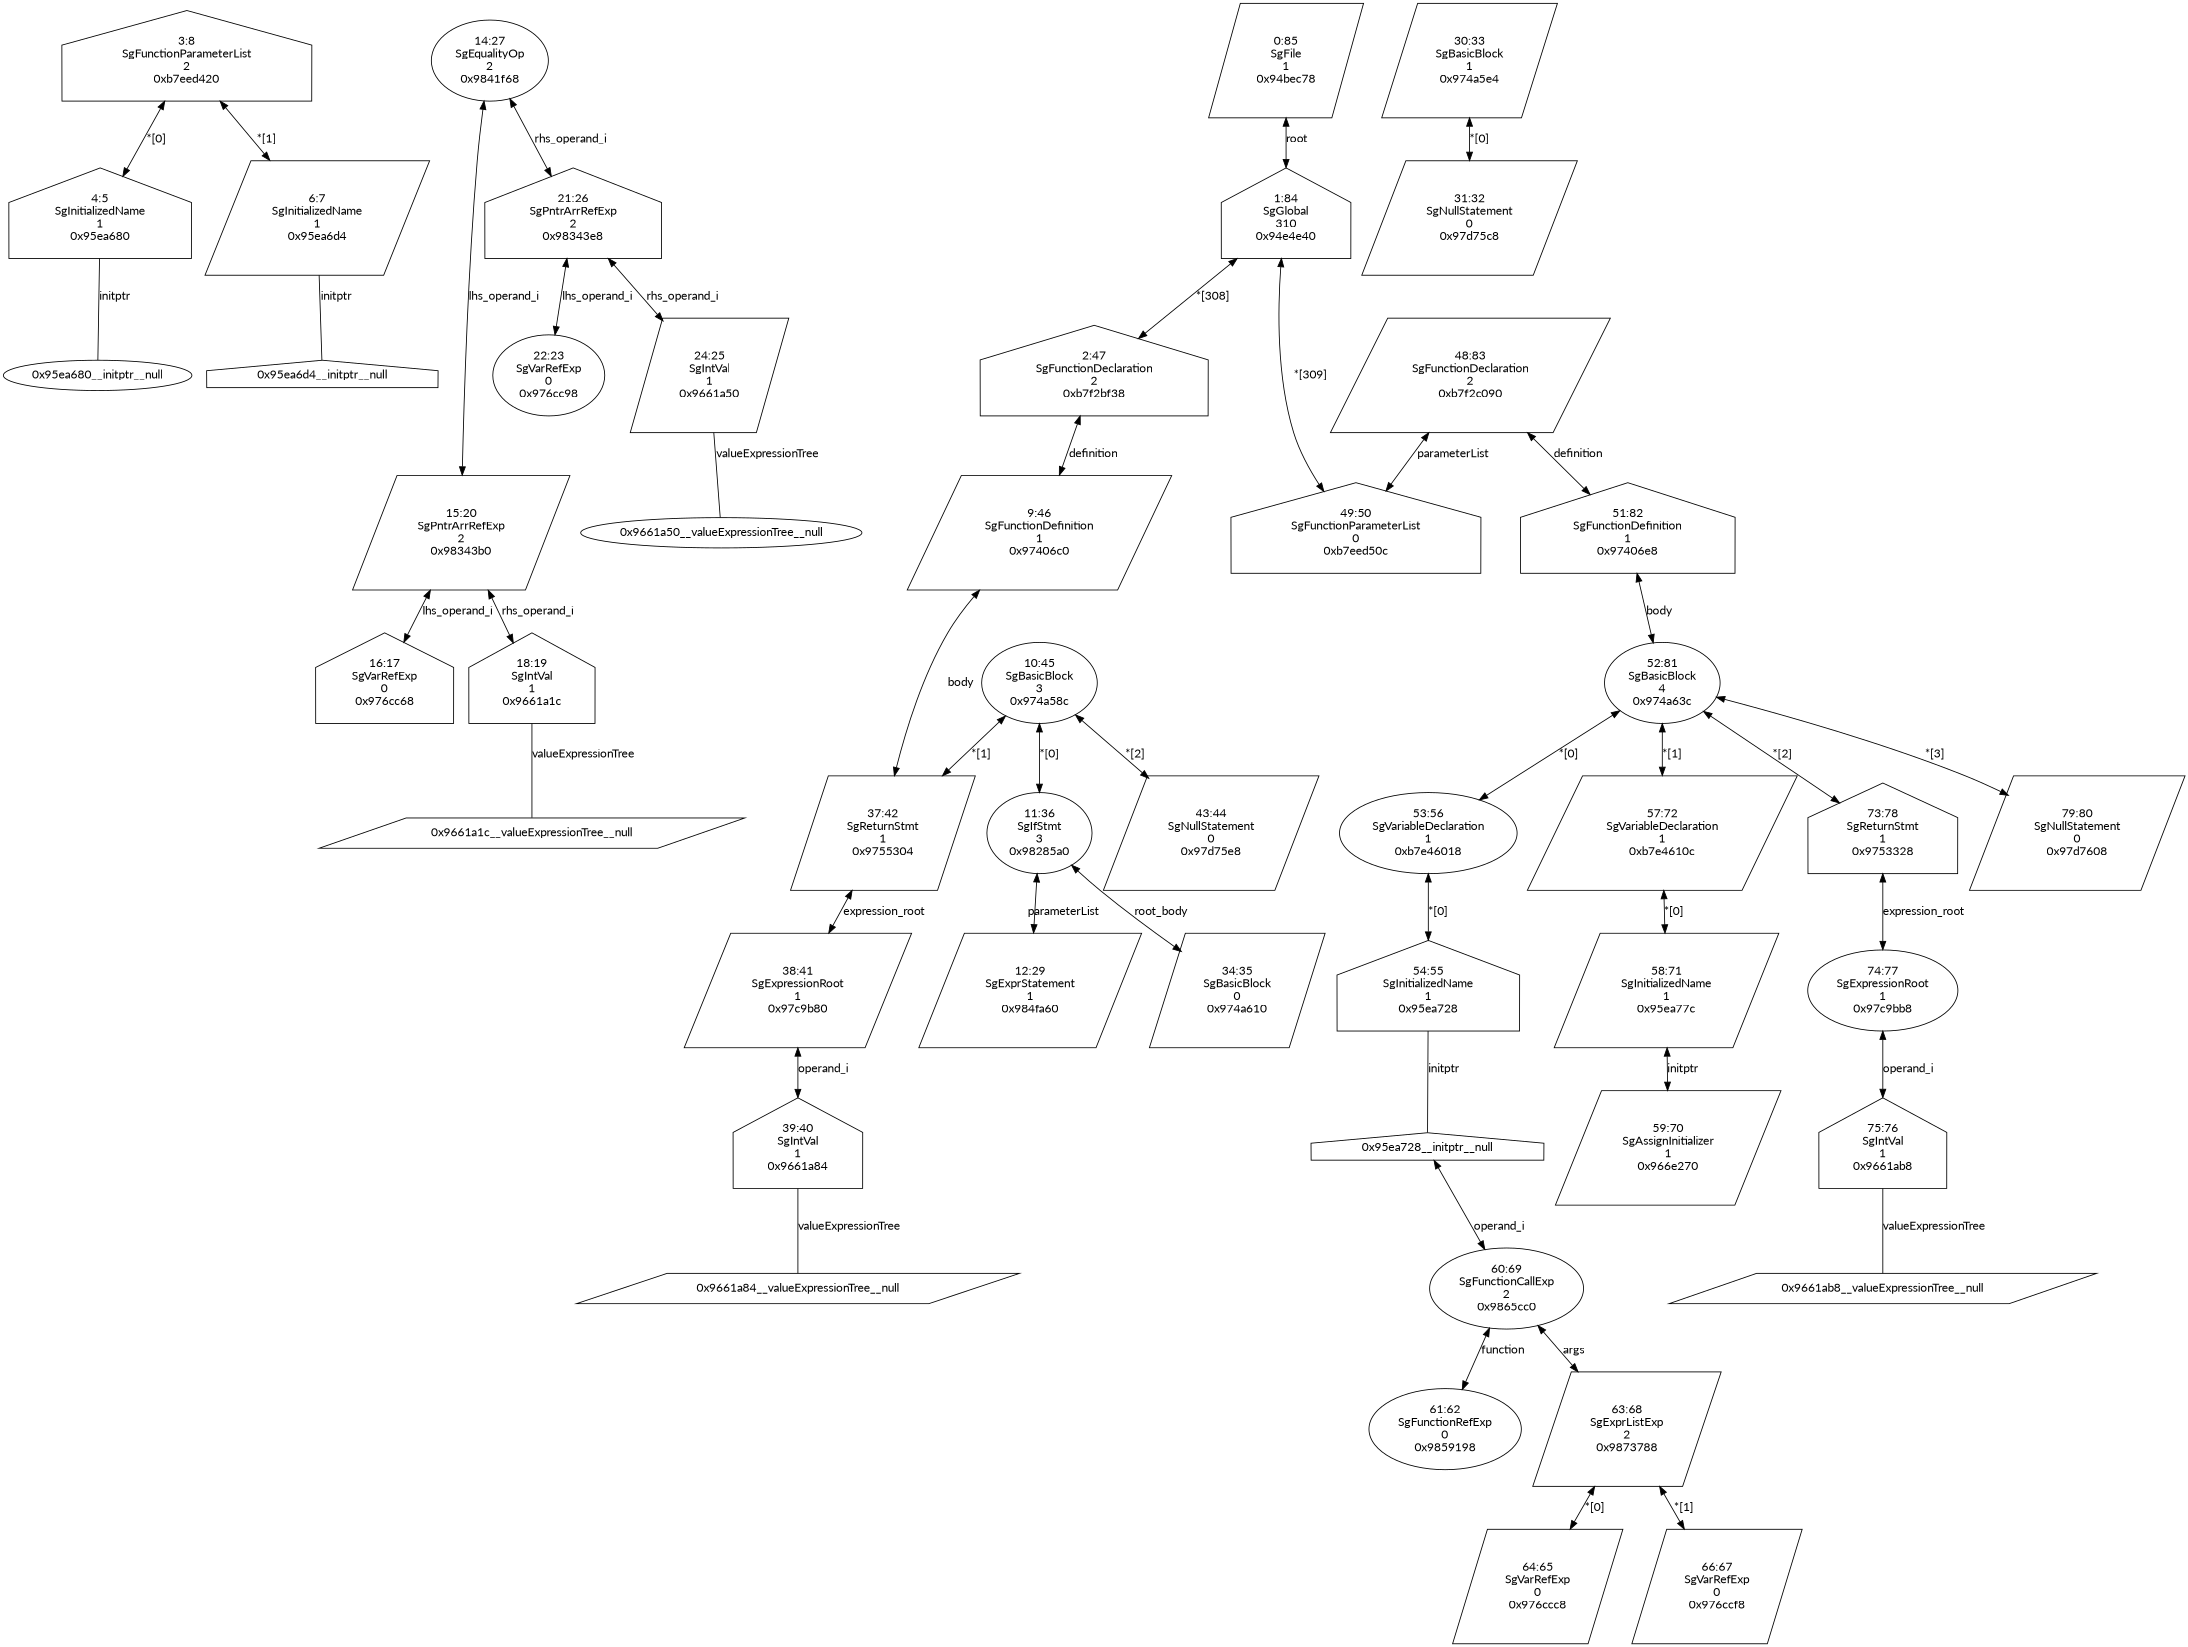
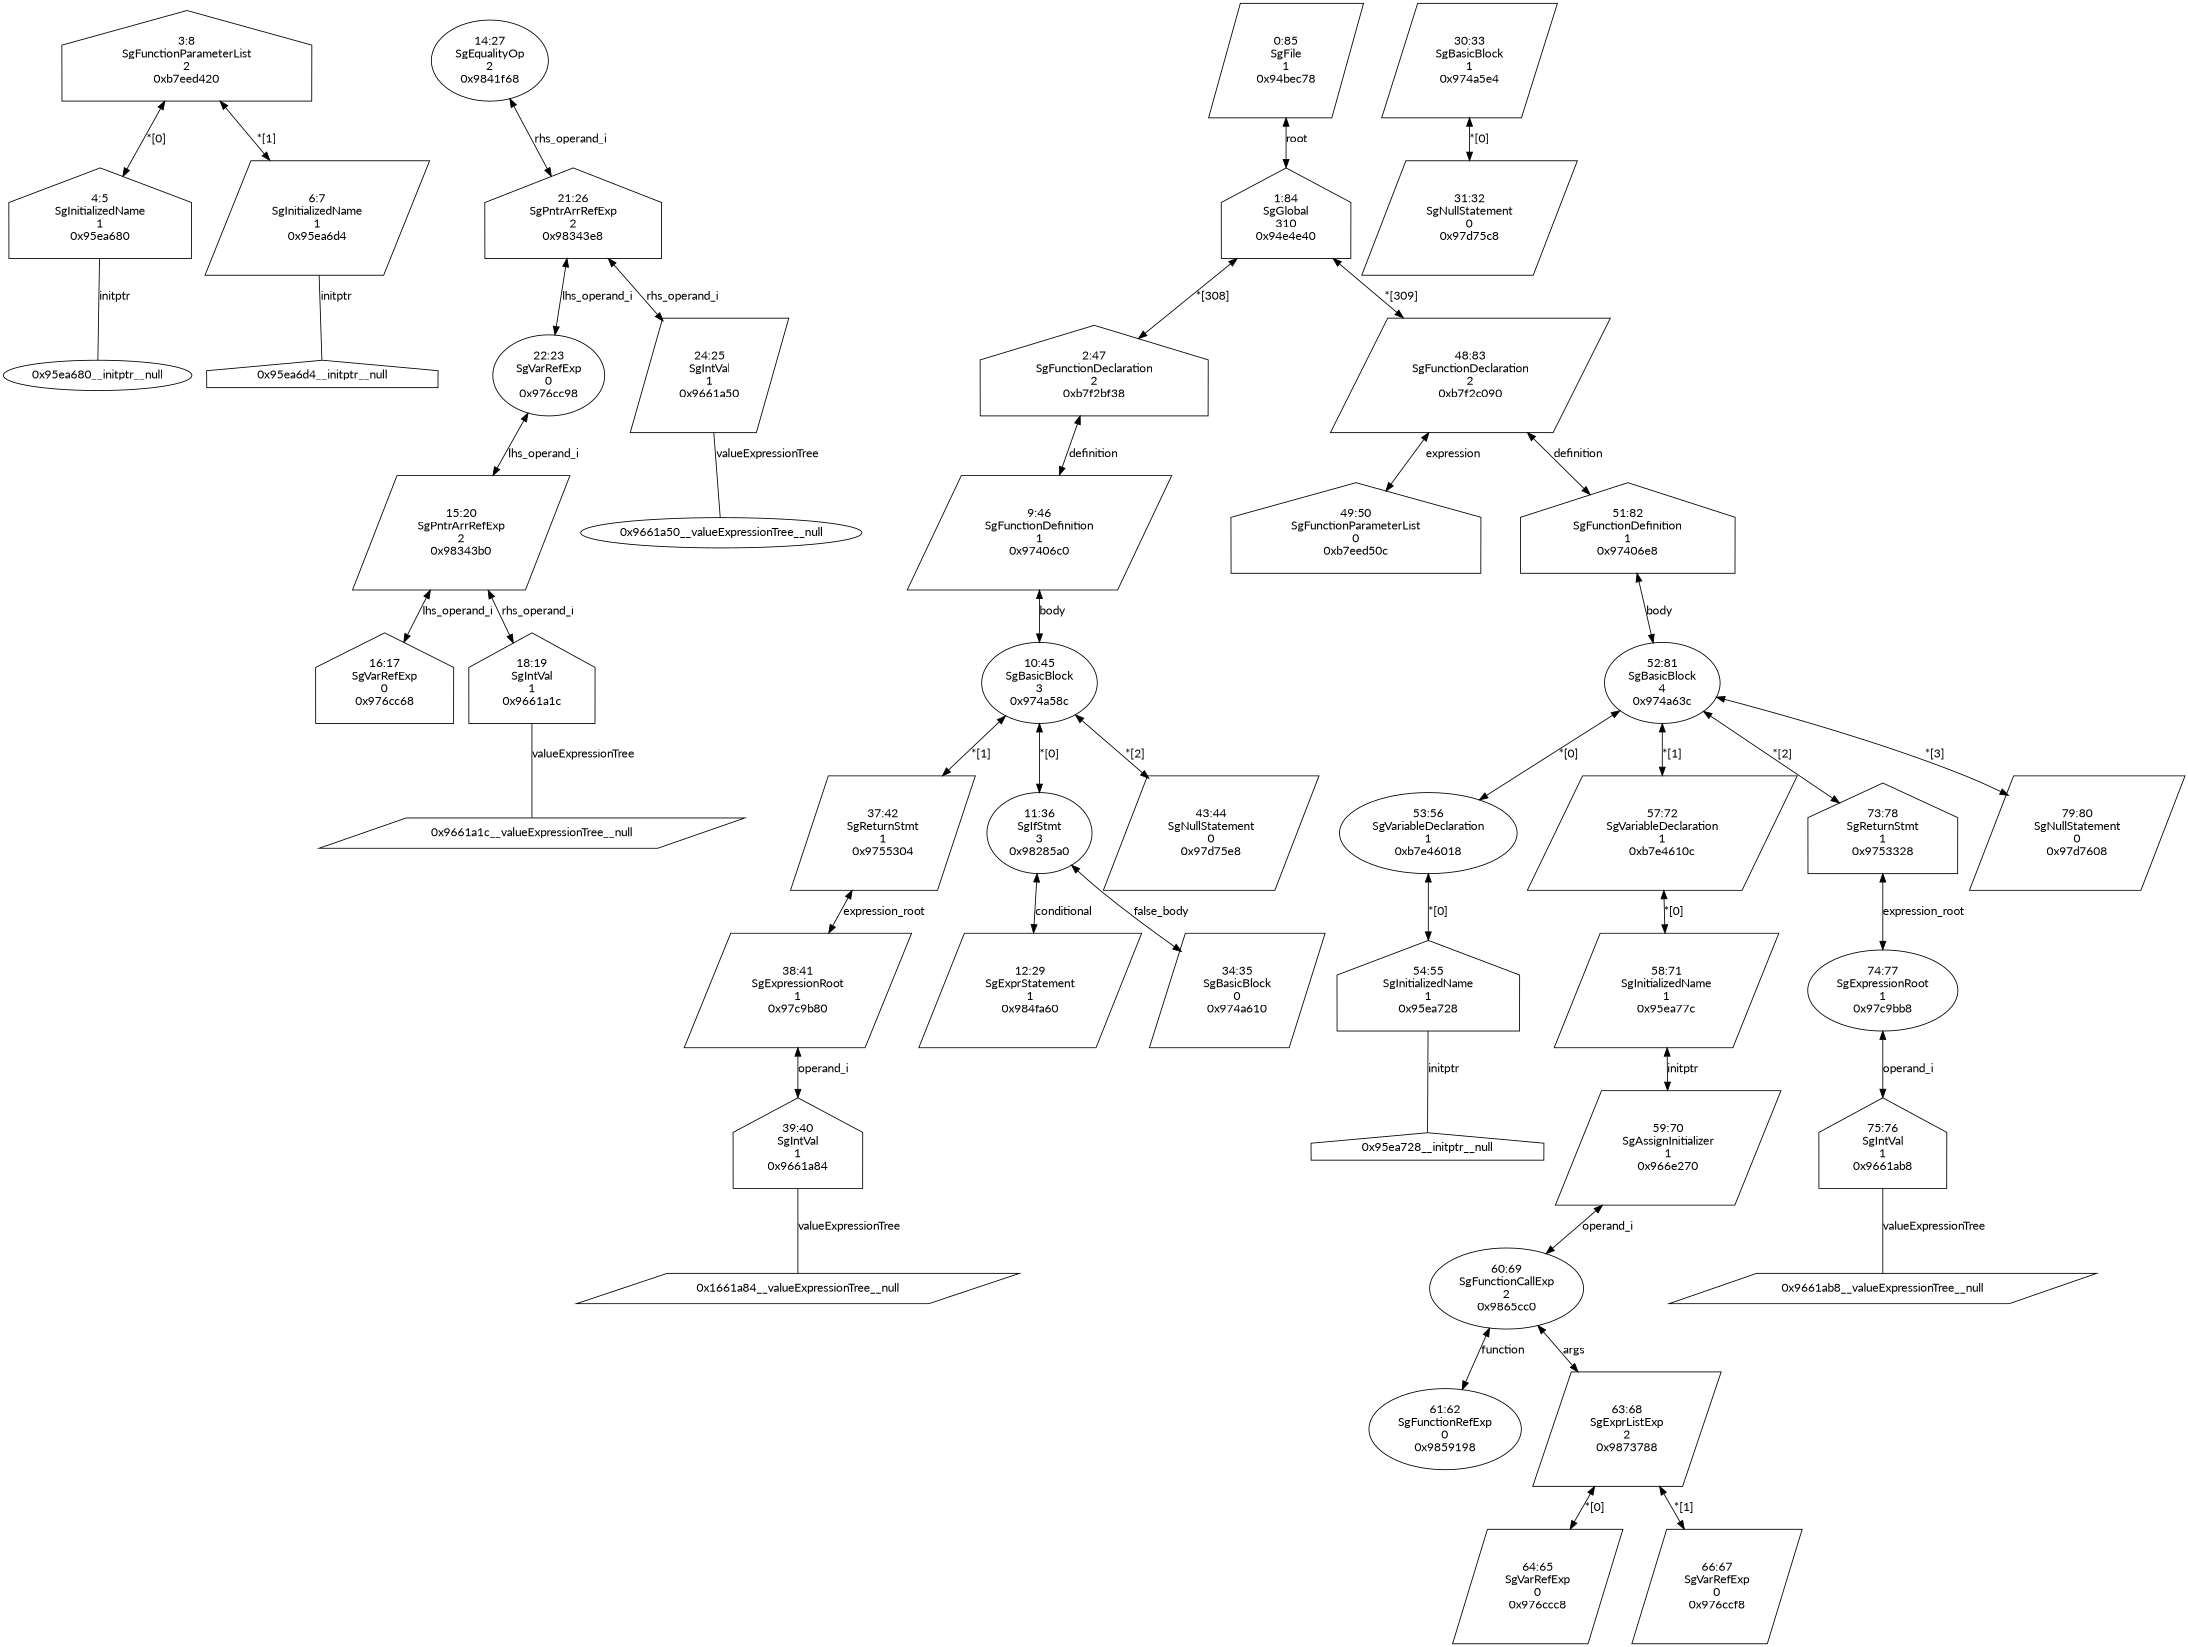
edge "14:27 SgEqualityOp 2 0x9841f68" -- "15:20 SgPntrArrRefExp 2 0x98343b0": now "22:23 SgVarRefExp 0 0x976cc98" -- "15:20 SgPntrArrRefExp 2 0x98343b0"
edge "1:84 SgGlobal 310 0x94e4e40" -- "49:50 SgFunctionParameterList 0 0xb7eed50c": now "1:84 SgGlobal 310 0x94e4e40" -- "48:83 SgFunctionDeclaration 2 0xb7f2c090"
edge "48:83 SgFunctionDeclaration 2 0xb7f2c090" -- "49:50 SgFunctionParameterList 0 0xb7eed50c": label "parameterList" -> "expression"
edge "9:46 SgFunctionDefinition 1 0x97406c0" -- "37:42 SgReturnStmt 1 0x9755304": now "9:46 SgFunctionDefinition 1 0x97406c0" -- "10:45 SgBasicBlock 3 0x974a58c"
edge "11:36 SgIfStmt 3 0x98285a0" -- "12:29 SgExprStatement 1 0x984fa60": label "parameterList" -> "conditional"
edge "11:36 SgIfStmt 3 0x98285a0" -- "34:35 SgBasicBlock 0 0x974a610": label "root_body" -> "false_body"
edge "0x95ea728__initptr__null" -- "60:69 SgFunctionCallExp 2 0x9865cc0": now "59:70 SgAssignInitializer 1 0x966e270" -- "60:69 SgFunctionCallExp 2 0x9865cc0"
node "0x9661a84__valueExpressionTree__null": label "0x9661a84__valueExpressionTree__null" -> "0x1661a84__valueExpressionTree__null"
